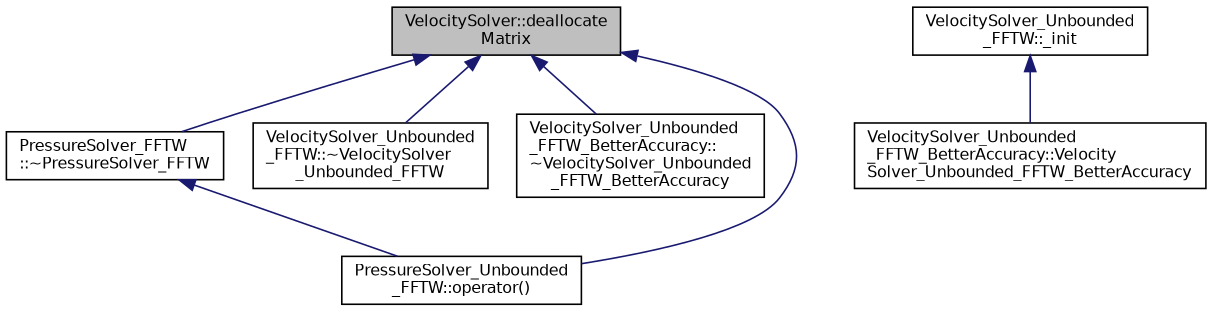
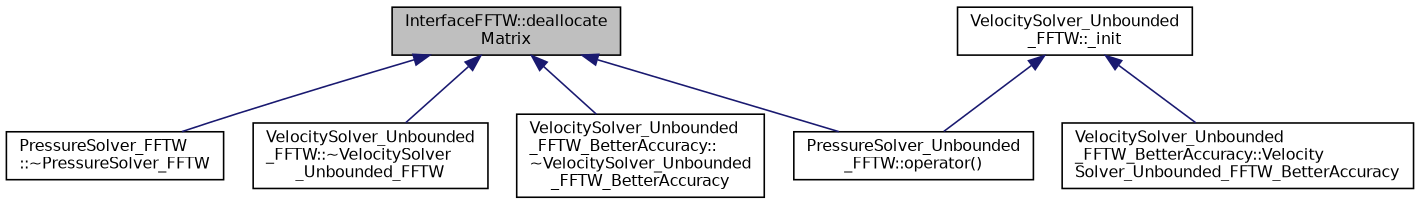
node "VelocitySolver::deallocate Matrix": label "VelocitySolver::deallocate Matrix" -> "InterfaceFFTW::deallocate Matrix"
edge "PressureSolver_Unbounded _FFTW::operator()" -> "PressureSolver_FFTW ::~PressureSolver_FFTW": now "PressureSolver_Unbounded _FFTW::operator()" -> "VelocitySolver_Unbounded _FFTW::_init"
